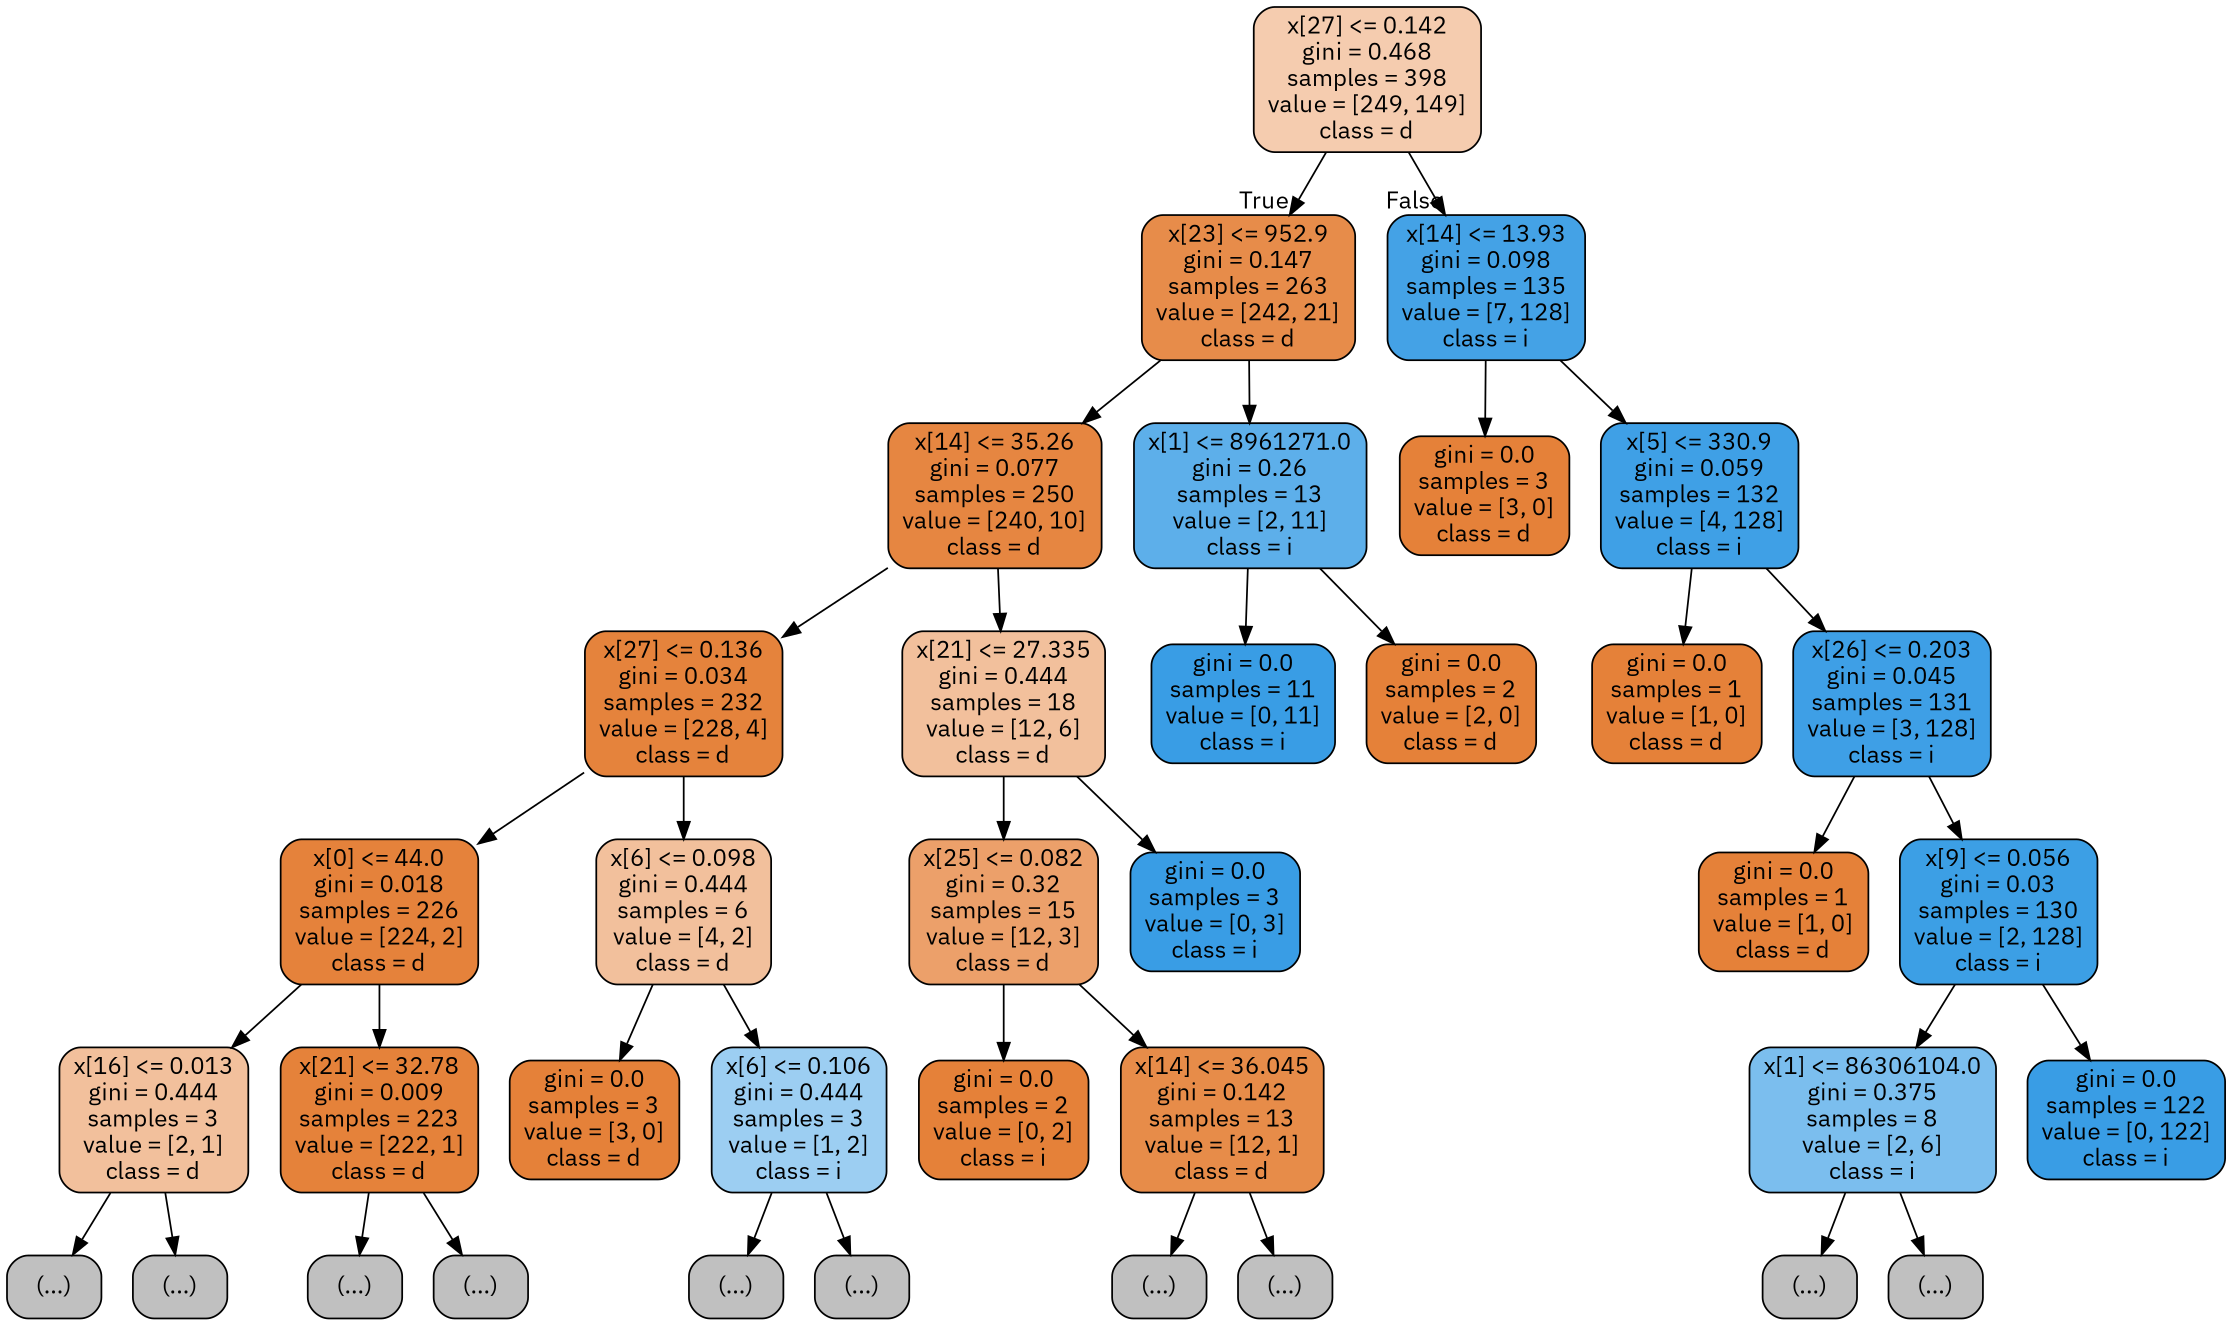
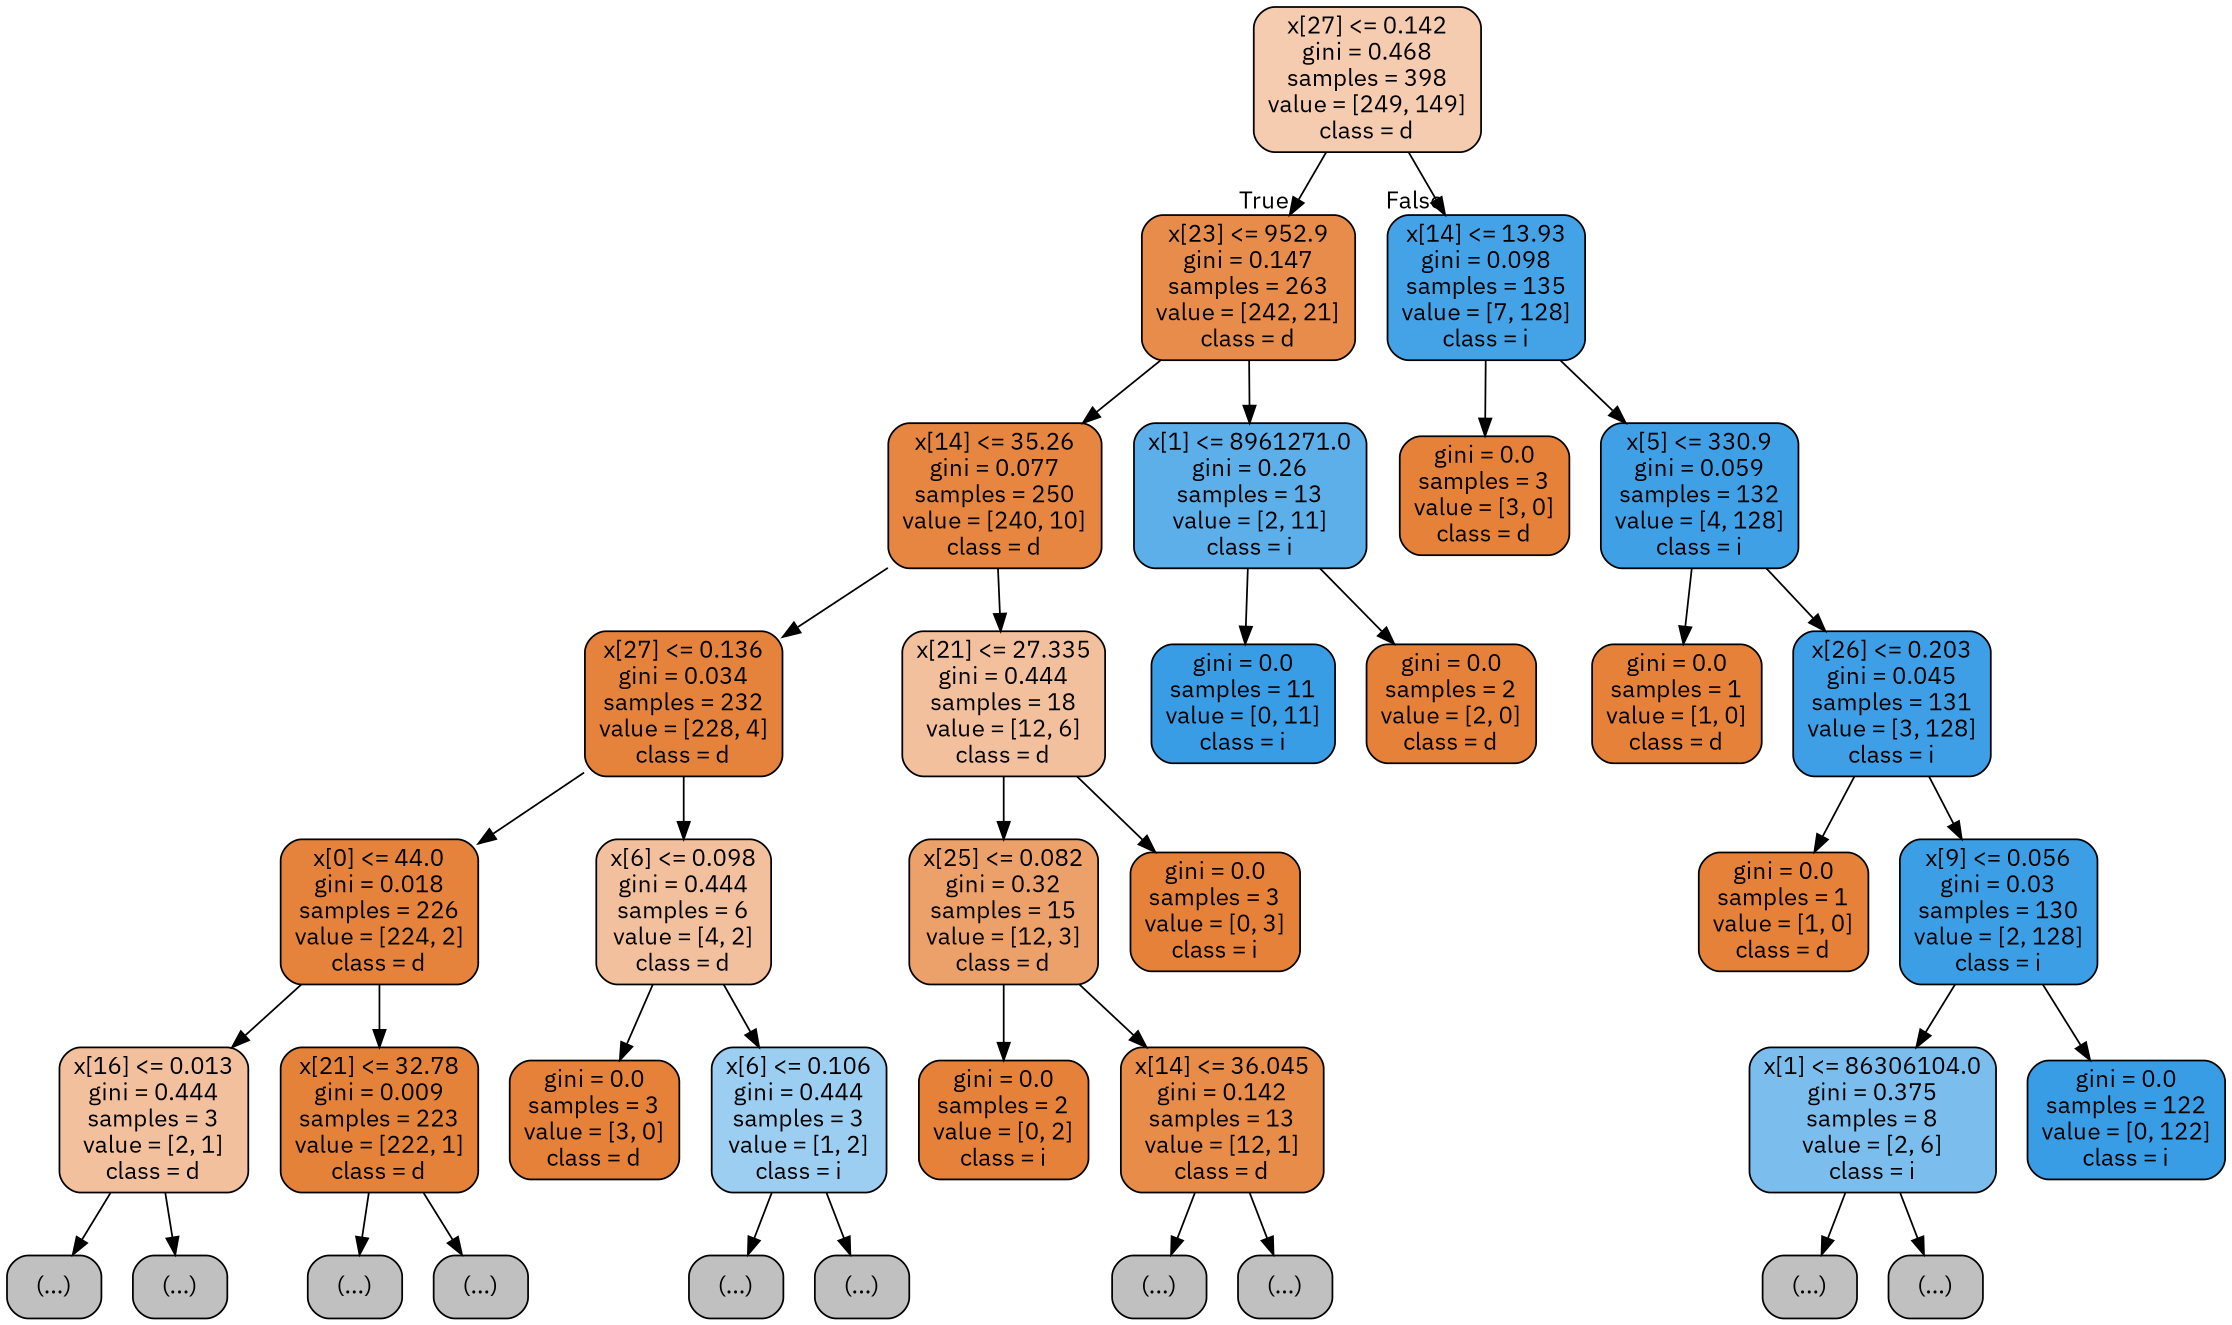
node "gini = 0.0 samples = 3 value = [0, 3] class = i": fillcolor #399de5 -> #e58139
